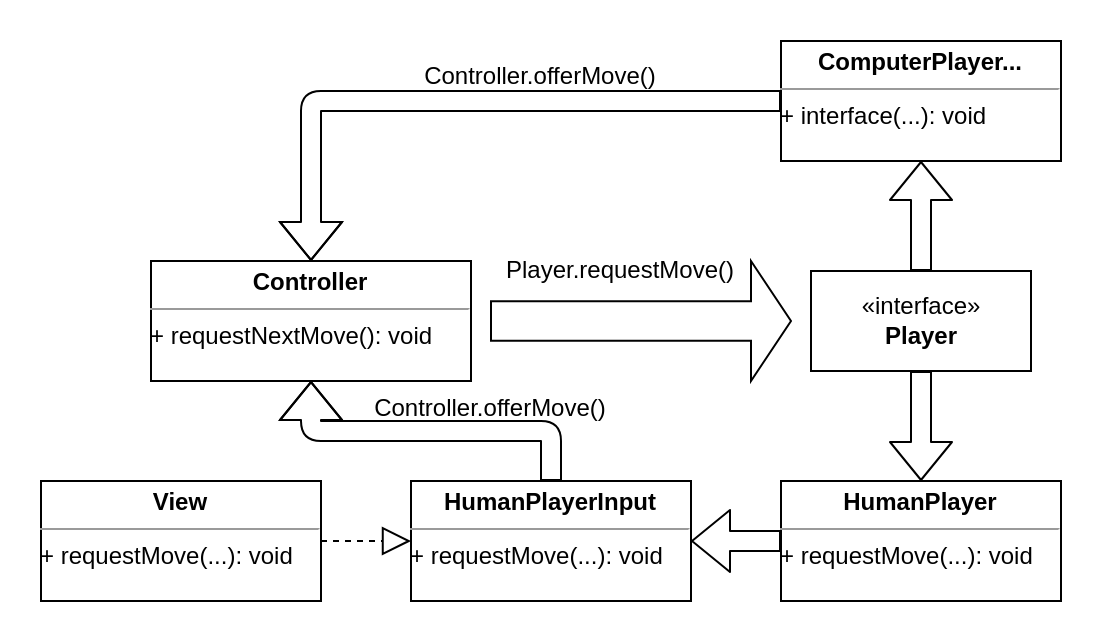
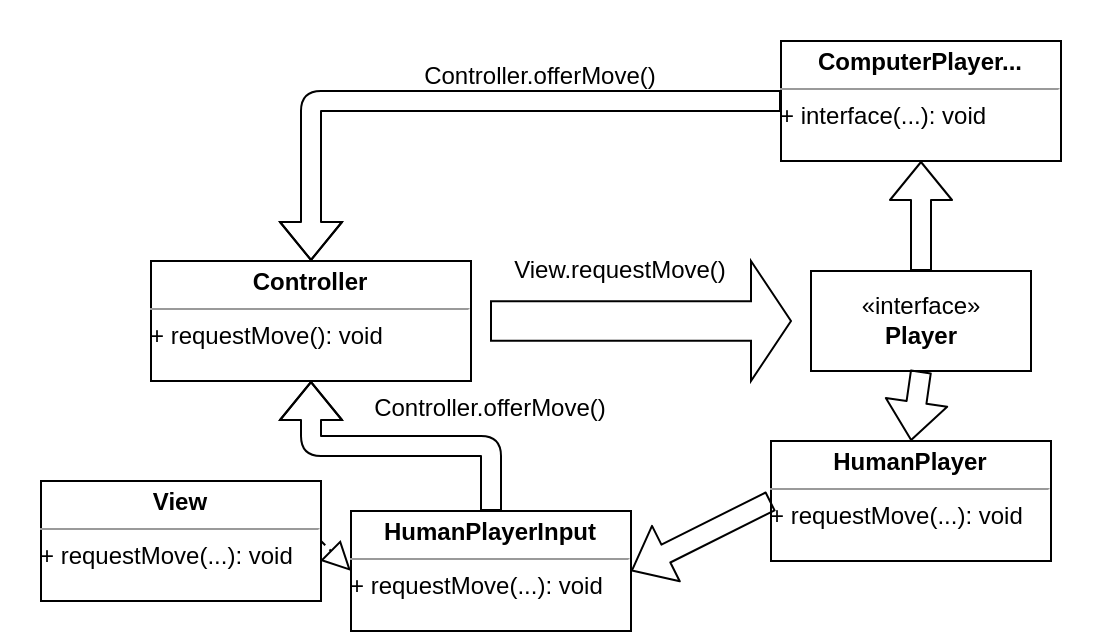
node "Player.requestMove()": label "Player.requestMove()" -> "View.requestMove()"
node "Controller + requestNextMove(): void": label "Controller + requestNextMove(): void" -> "Controller + requestMove(): void"
node "HumanPlayerInput + requestMove(...): void": moved (551, 541) -> (491, 571)
node "HumanPlayer + requestMove(...): void": moved (921, 541) -> (911, 501)
